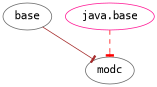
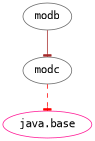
node "base": label "base" -> "modb"
edge "java.base" -> "modc": reversed
